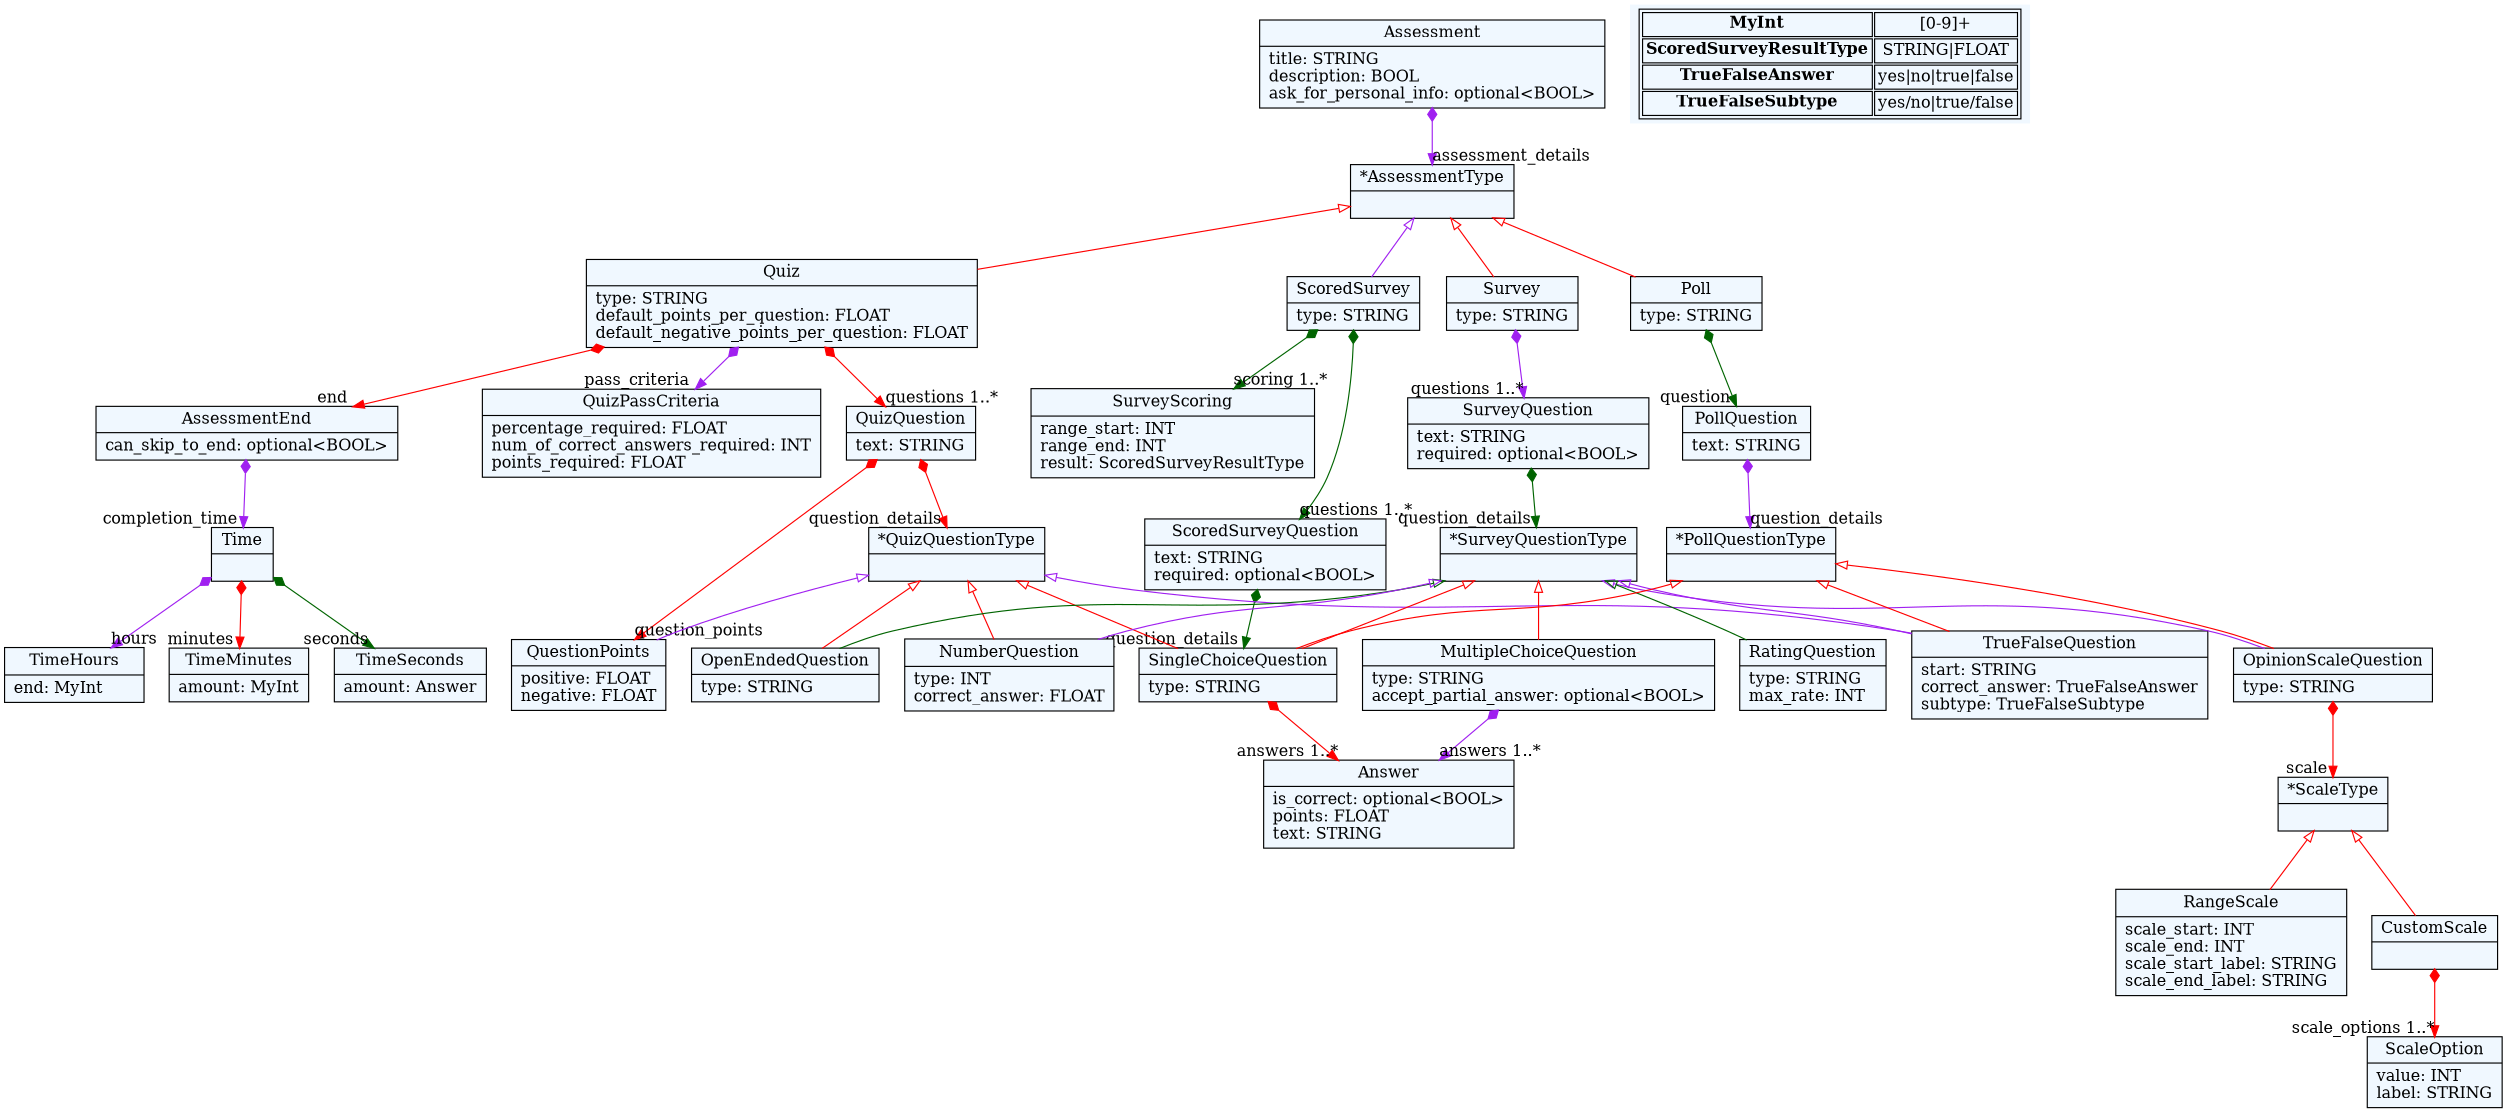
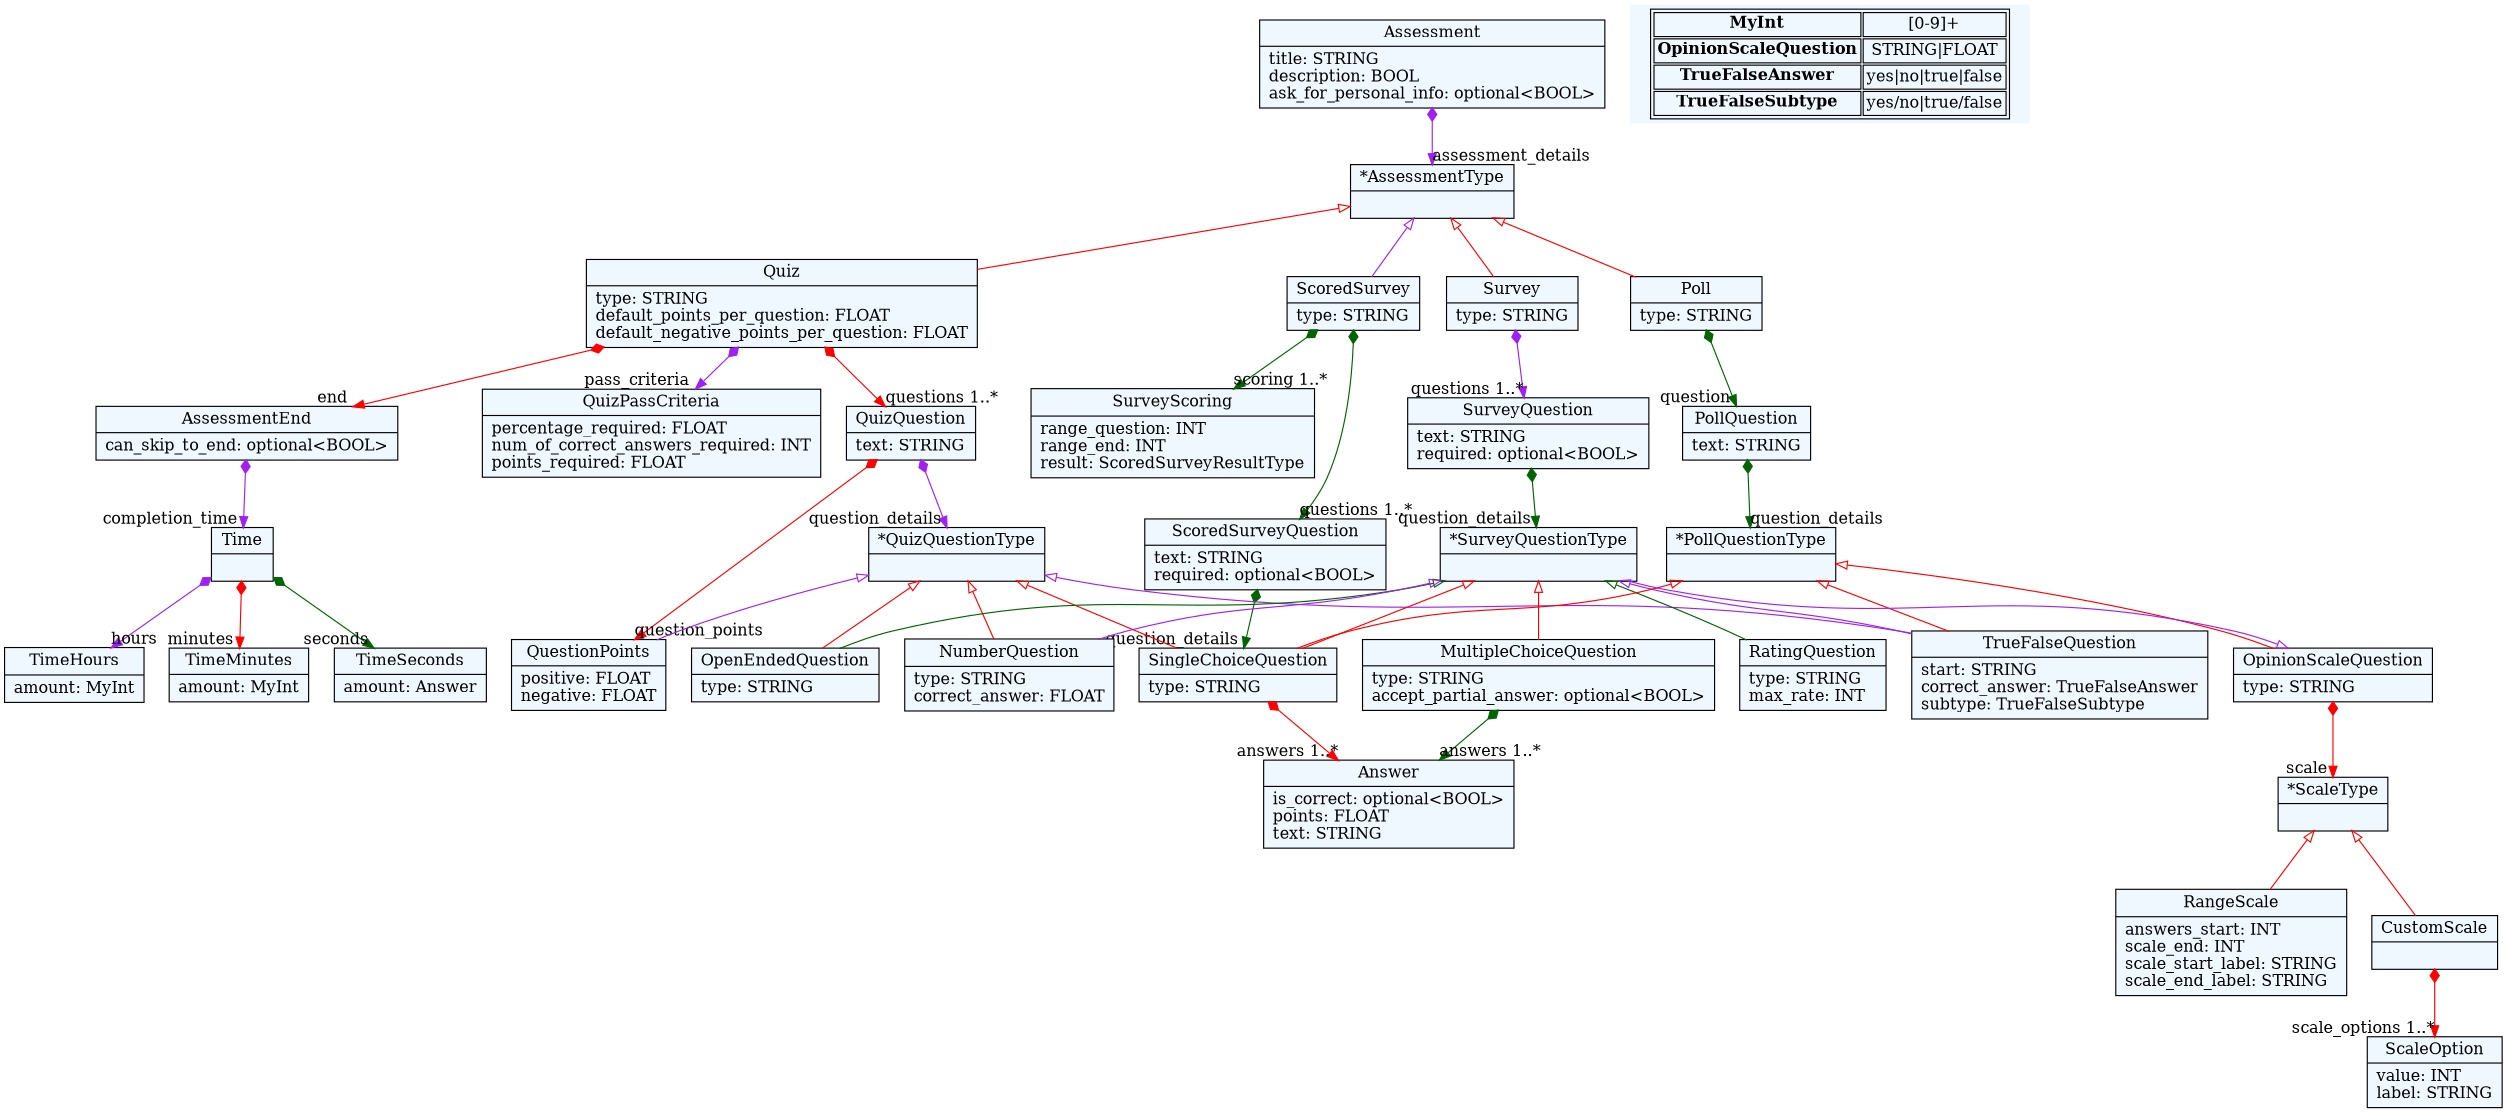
node "MyInt": text "ScoredSurveyResultType" -> "OpinionScaleQuestion"
node "SurveyScoring": text "range_start: INT" -> "range_question: INT"
edge "QuizQuestion" -- "*QuizQuestionType": color red -> purple
edge "PollQuestion" -- "*PollQuestionType": color purple -> darkgreen
edge "OpinionScaleQuestion" -> "*SurveyQuestionType": reversed
node "NumberQuestion": text "type: INT" -> "type: STRING"
node "TimeHours": text "end: MyInt" -> "amount: MyInt"
edge "MultipleChoiceQuestion" -- "Answer": color purple -> darkgreen
node "RangeScale": text "scale_start: INT" -> "answers_start: INT"
